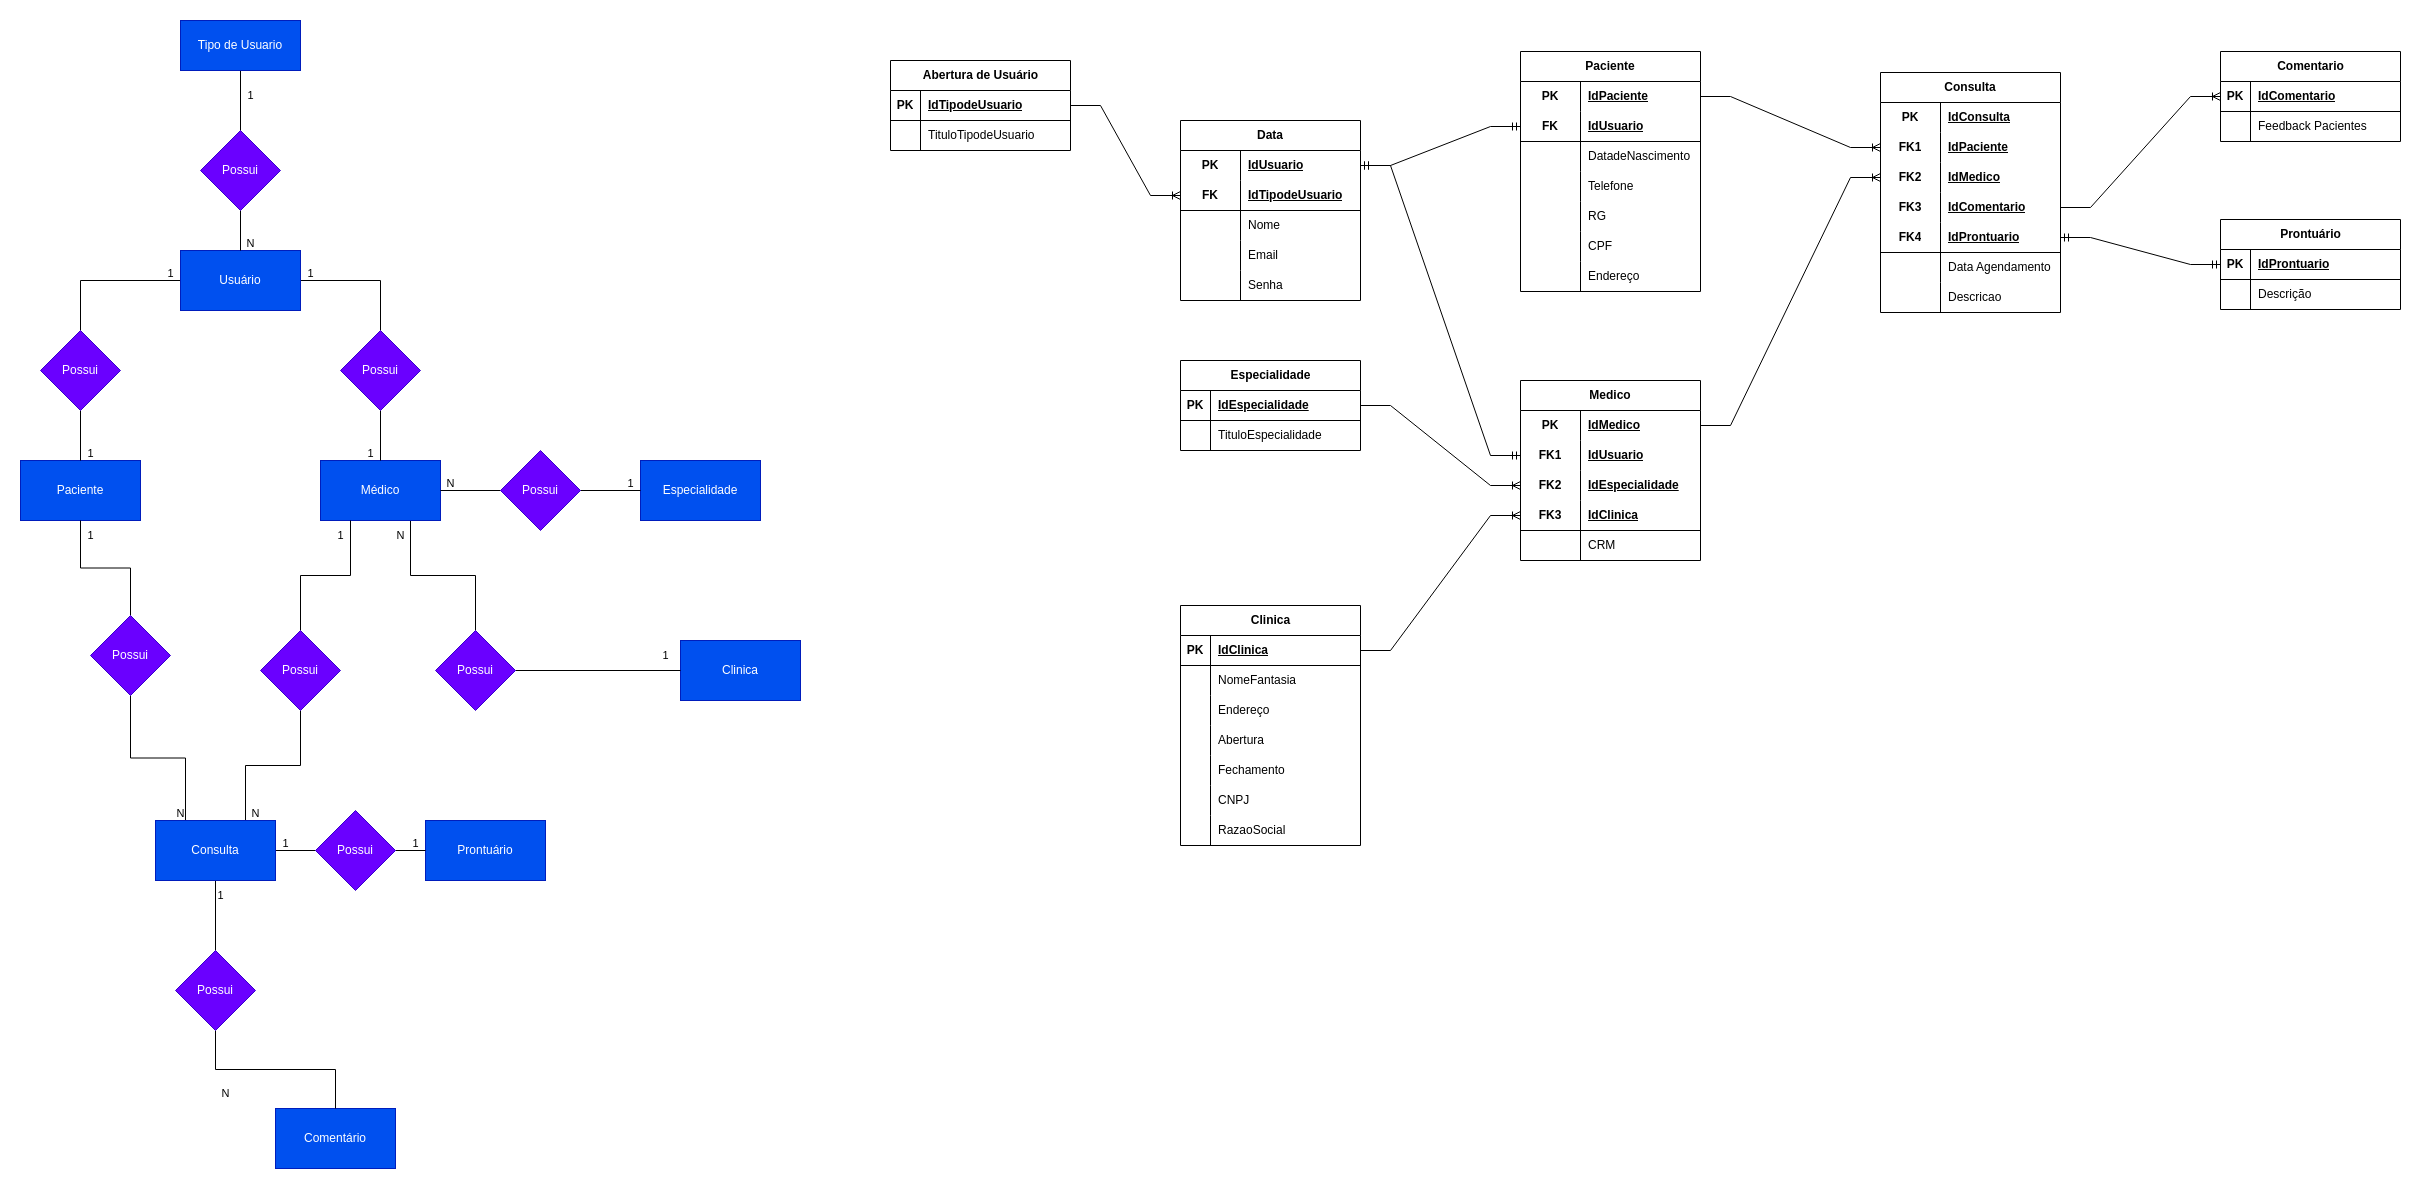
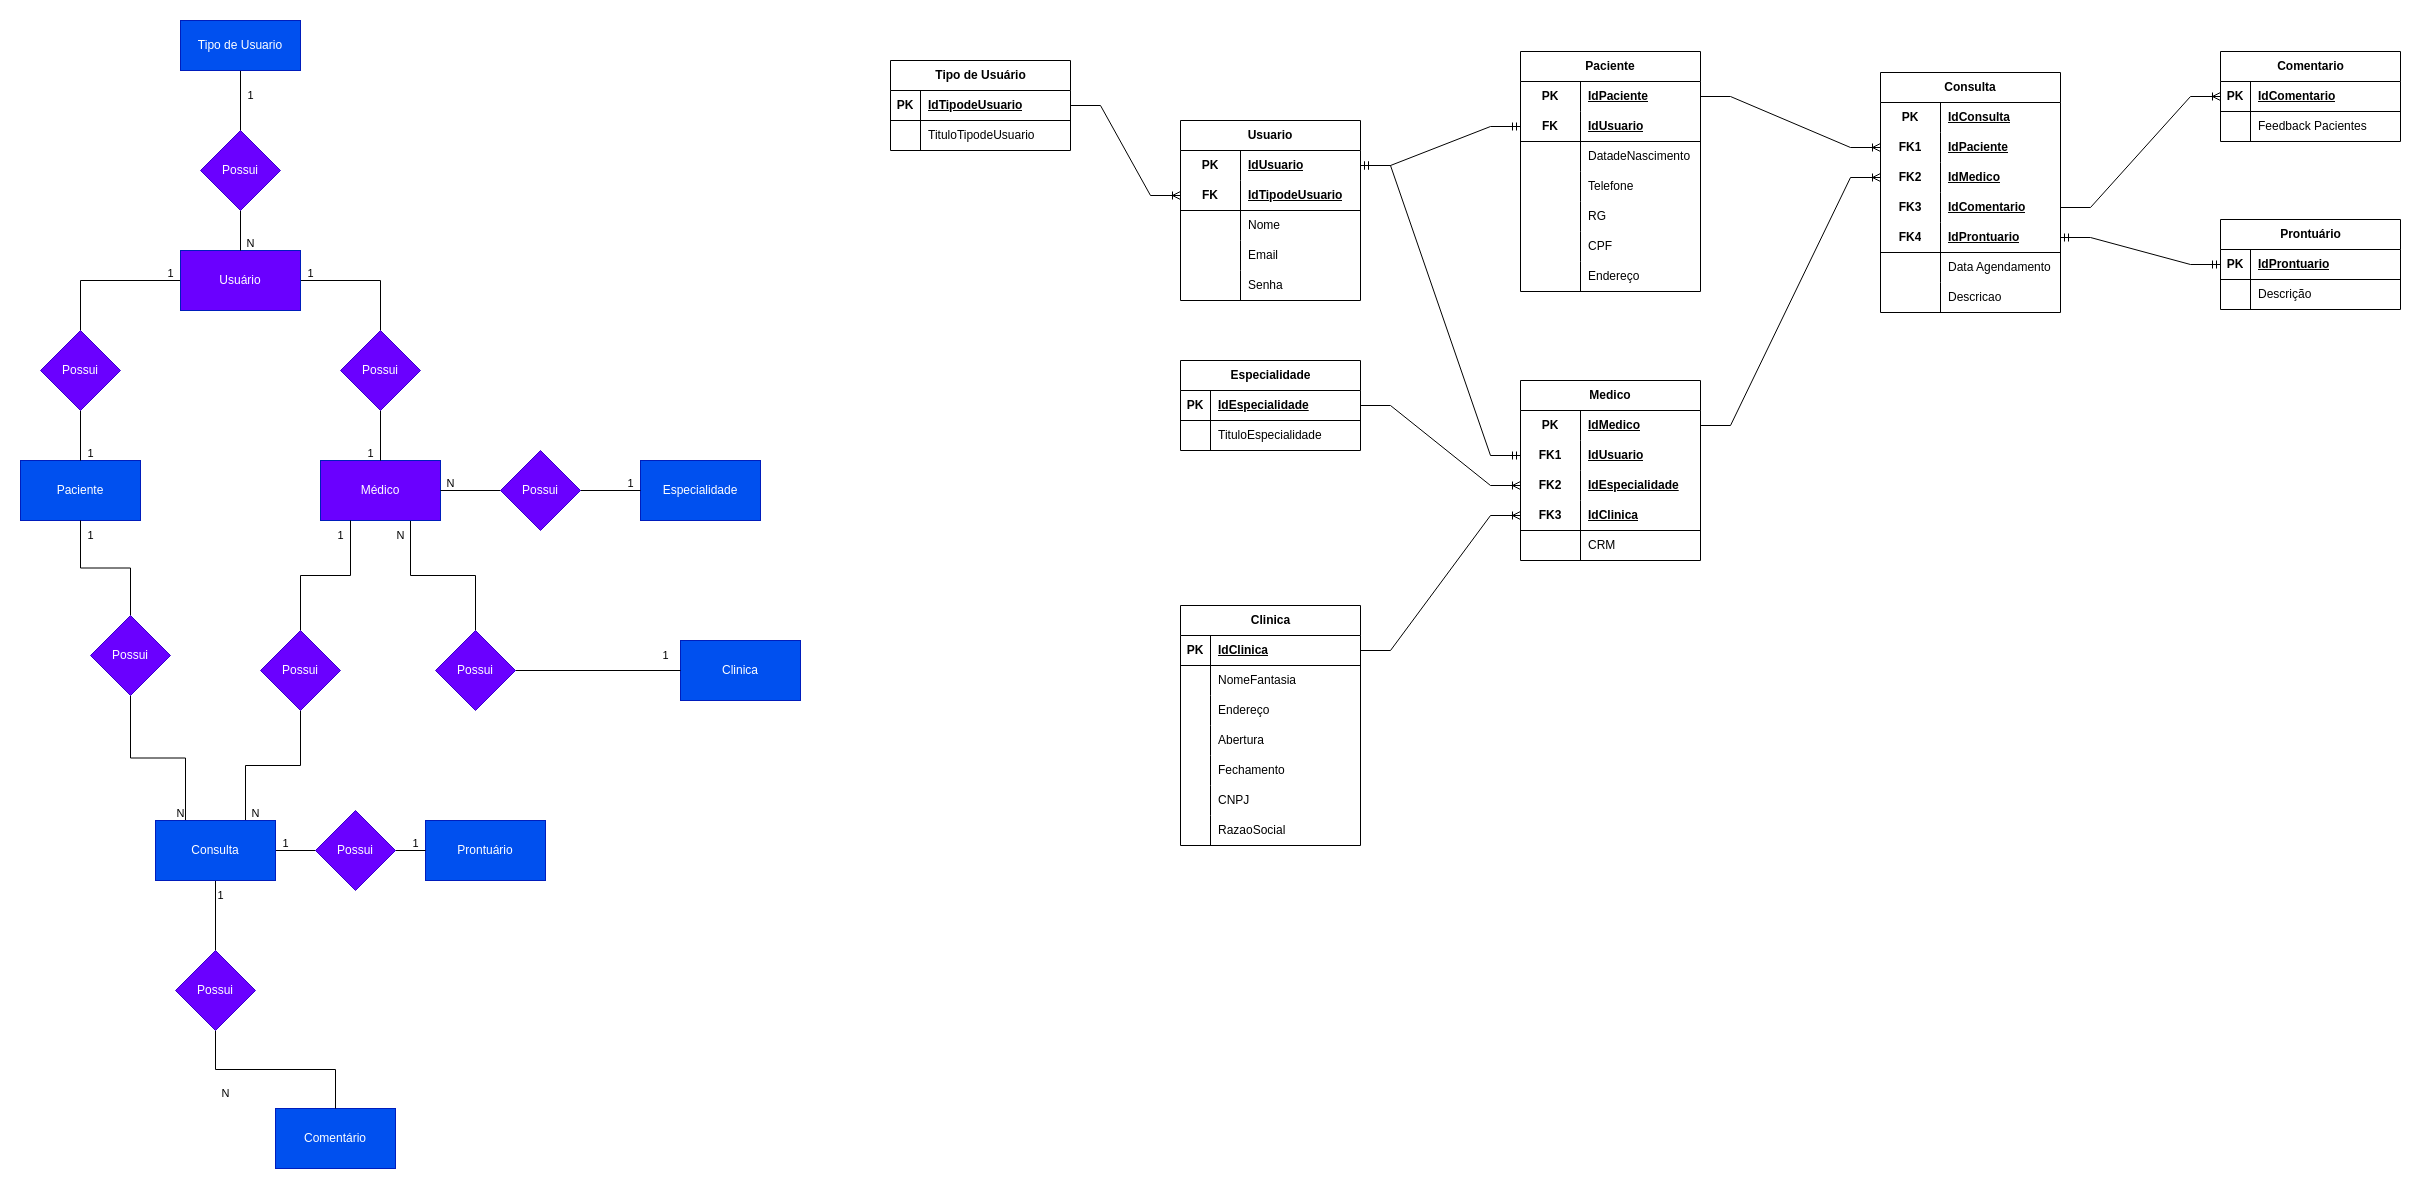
node "Abertura de Usuário": label "Abertura de Usuário" -> "Tipo de Usuário"
node "Data": label "Data" -> "Usuario"
node "Usuário": fillcolor #0050ef -> #6a00ff
node "Médico": fillcolor #0050ef -> #6a00ff
